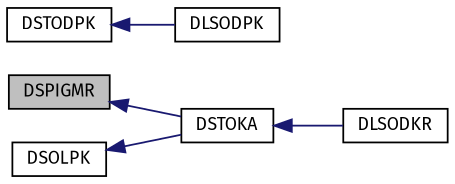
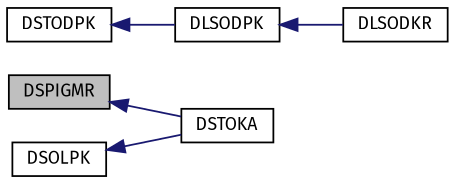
edge "DLSODKR" -> "DSTOKA": now "DLSODKR" -> "DLSODPK"
